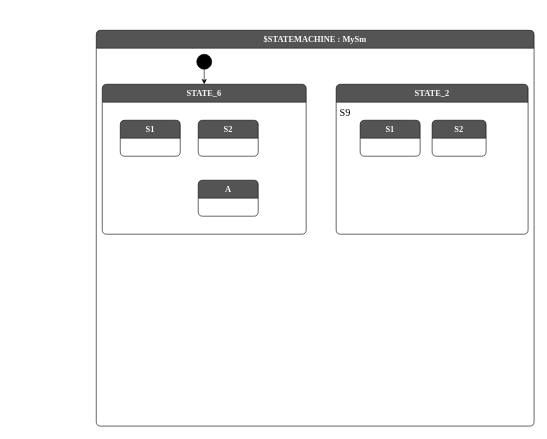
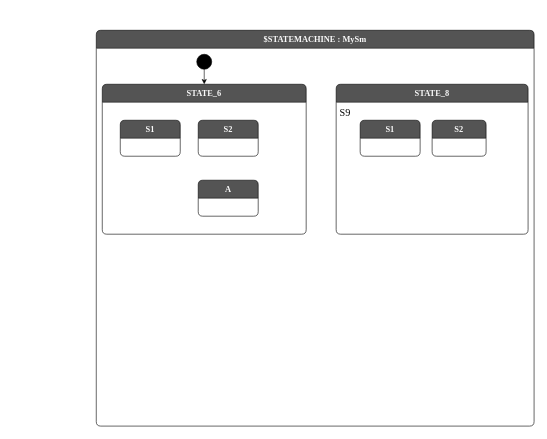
node "STATE_2": label "STATE_2" -> "STATE_8"
